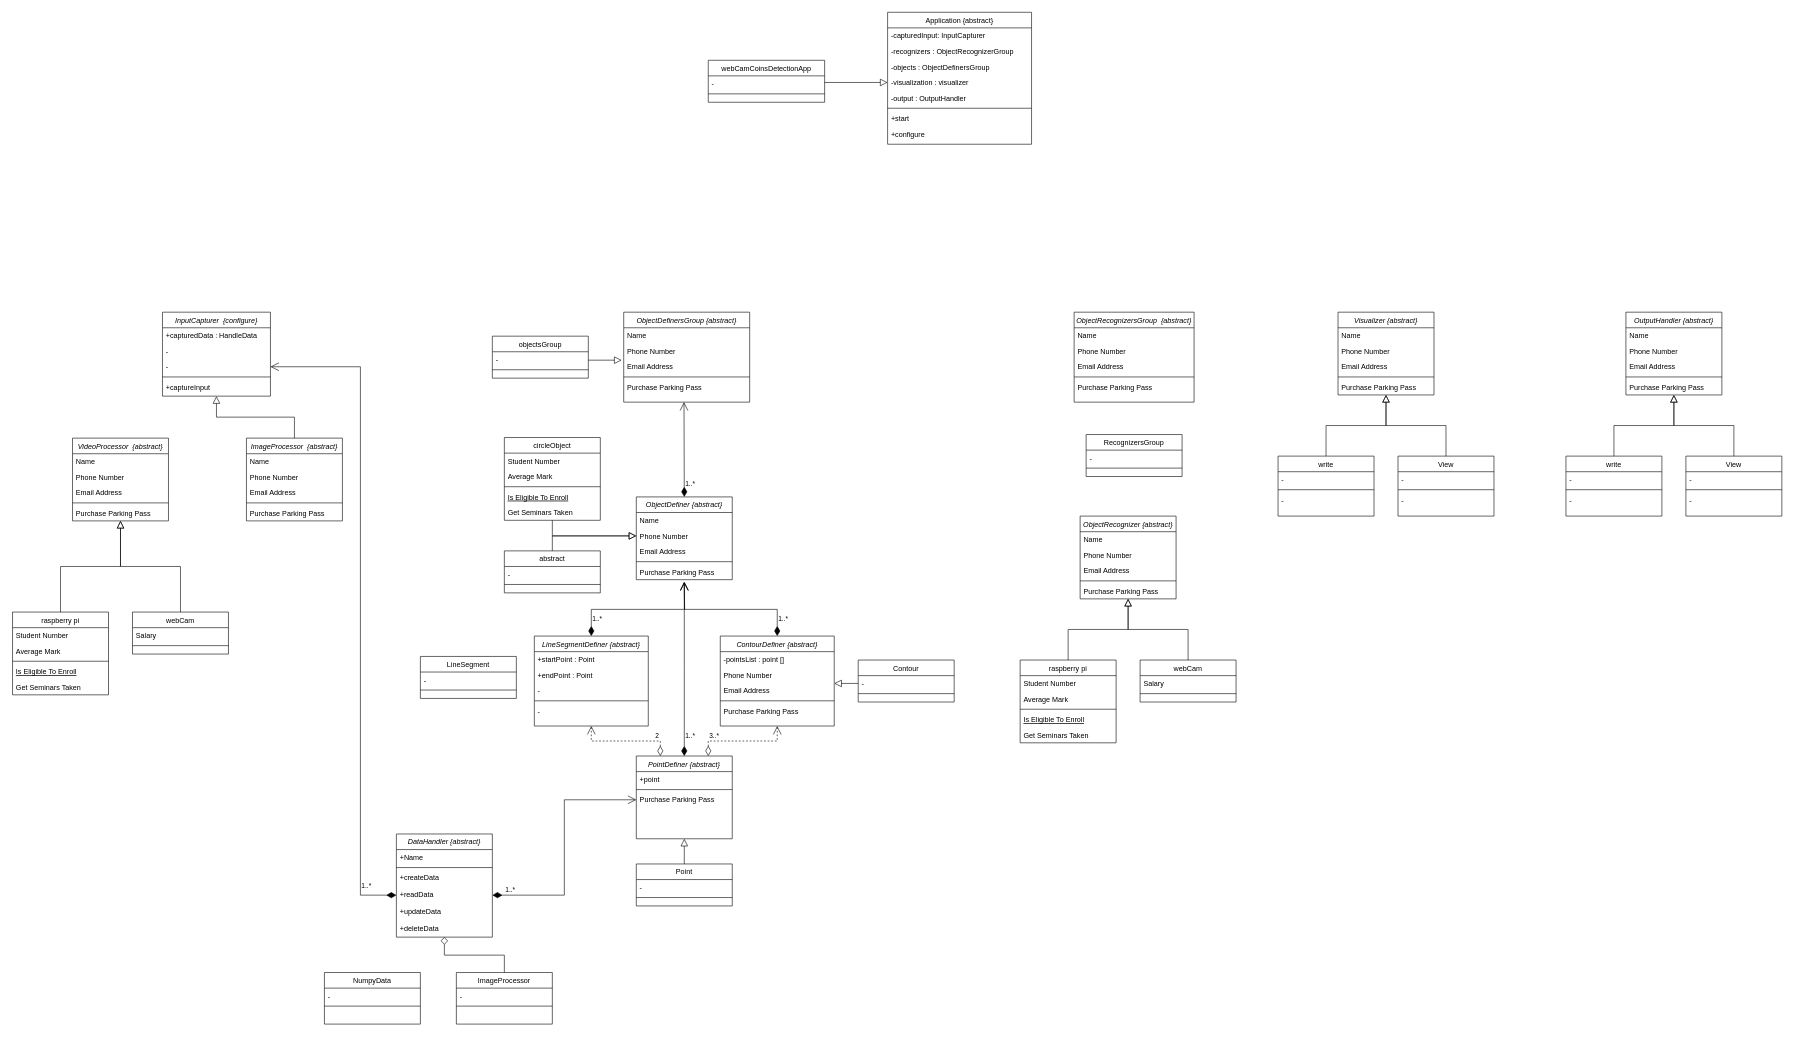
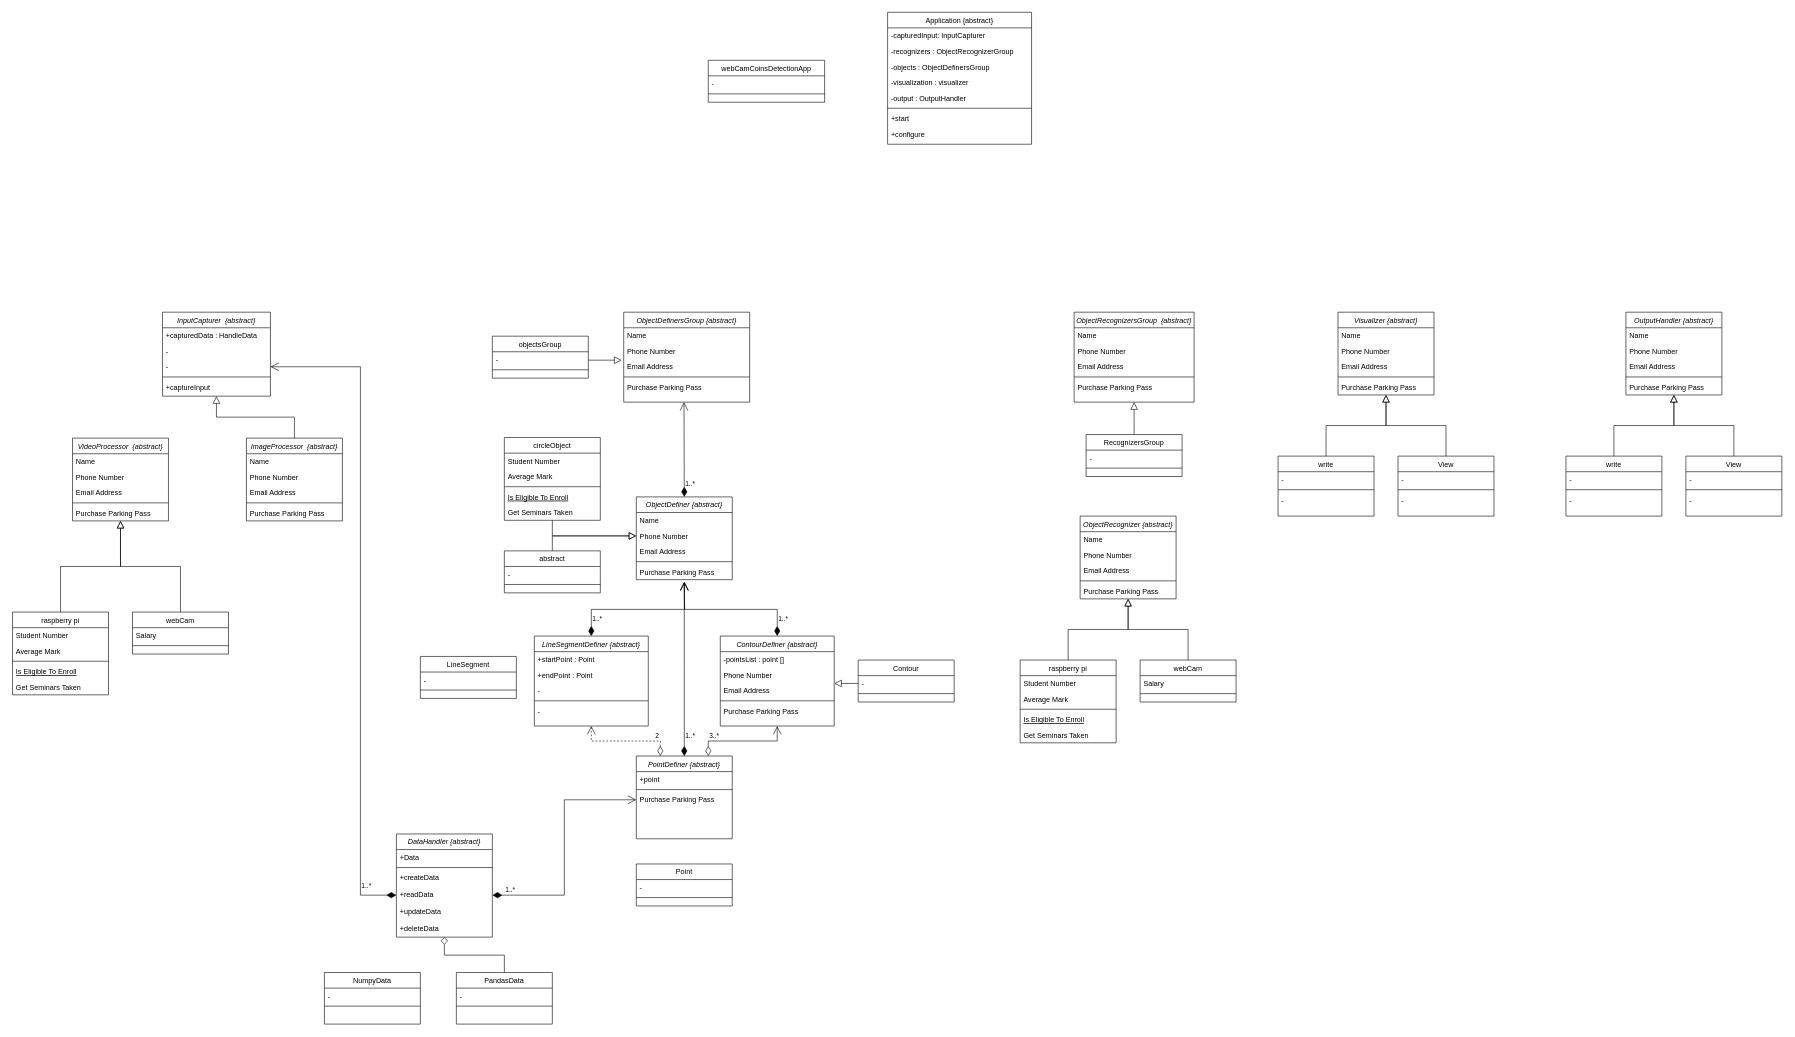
edge "webCamCoinsDetectionApp" -> "-visualization : visualizer": removed
node "InputCapturer {configure}": label "InputCapturer {configure}" -> "InputCapturer {abstract}"
edge "RecognizersGroup" -> "ObjectRecognizersGroup {abstract}": added
edge "ContourDefiner {abstract}" -- "PointDefiner {abstract}": style dashed -> solid
edge "Point" -> "PointDefiner {abstract}": removed
node "+Name": label "+Name" -> "+Data"
node "ImageProcessor": label "ImageProcessor" -> "PandasData"
